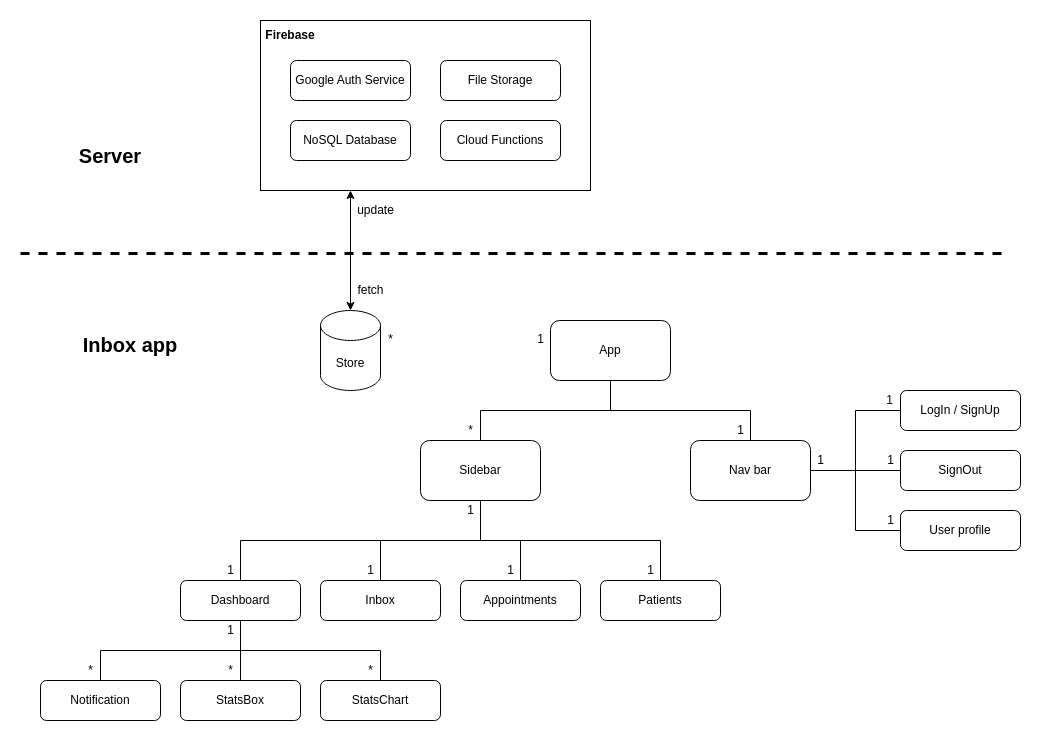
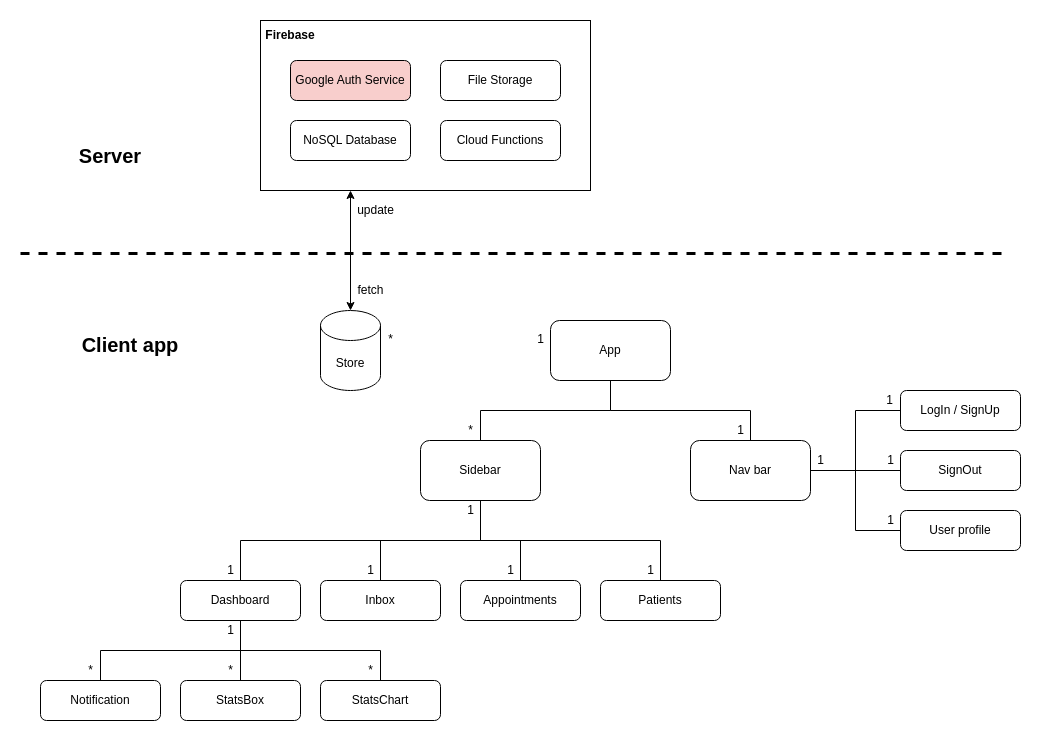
node "Google Auth Service": fillcolor #ffffff -> #f8cecc
node "Inbox app": label "Inbox app" -> "Client app"
